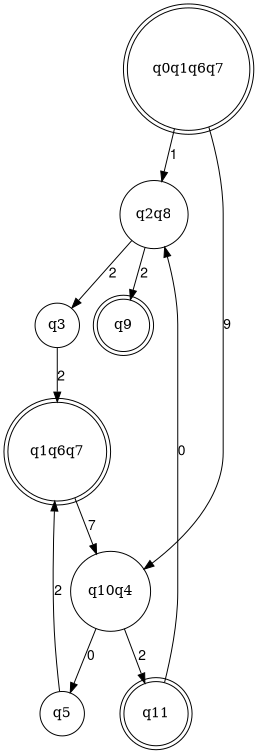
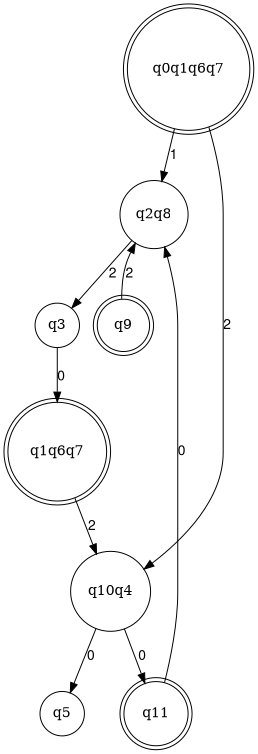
edge "q2q8" -> "q9": reversed
edge "q0q1q6q7" -> "q10q4": label "9" -> "2"
edge "q3" -> "q1q6q7": label "2" -> "0"
edge "q1q6q7" -> "q10q4": label "7" -> "2"
edge "q5" -> "q1q6q7": removed, label "2"
edge "q10q4" -> "q11": label "2" -> "0"
